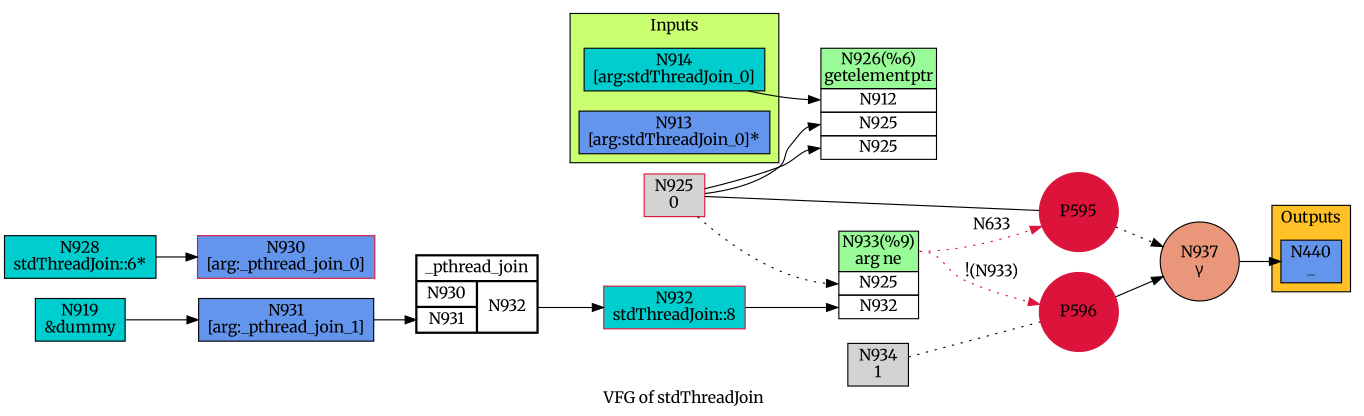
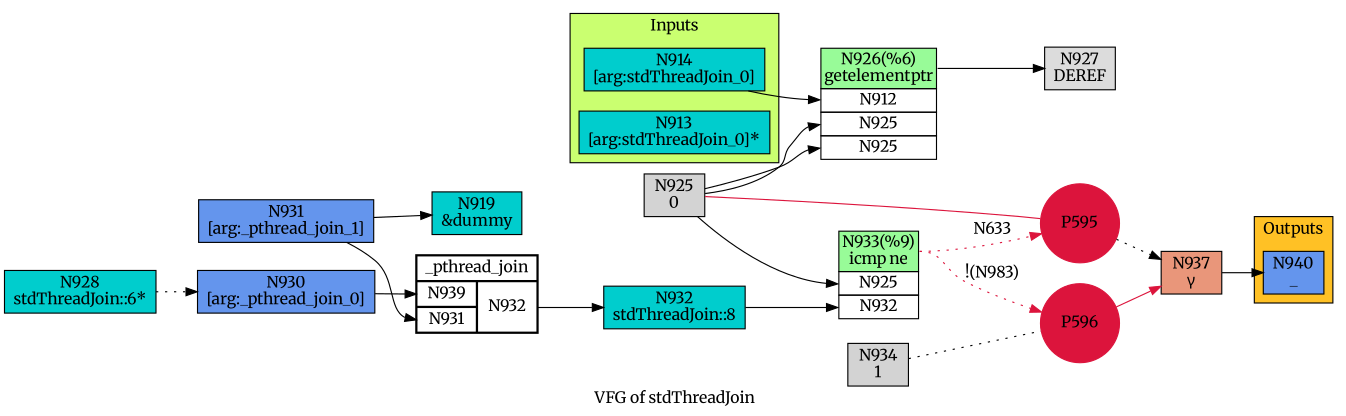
node "N927 DEREF": added
node "N913 [arg:stdThreadJoin_0]*": fillcolor cornflowerblue -> cyan3
node "N925 0": color crimson -> black
edge "N925 0" -- "P595": color black -> crimson
edge "N928 stdThreadJoin::6*" -> "N930 [arg:_pthread_join_0]": style solid -> dotted
node "N930 [arg:_pthread_join_0]": color crimson -> black
node "N933(%9)": text "arg ne" -> "icmp ne"
edge "N925 0" -> "N933(%9)": style dotted -> solid
node "N937 γ": shape circle -> box
node "N440 _": label "N440 _" -> "N940 _"
edge "N933(%9)" -> "P596": label "!(N933)" -> "!(N983)"
edge "P596" -> "N937 γ": color black -> crimson
node "_pthread_join": text "N930" -> "N939"
edge "N930 [arg:_pthread_join_0]" -> "_pthread_join": added
node "N932 stdThreadJoin::8": color crimson -> black
edge "N919 &dummy" -> "N931 [arg:_pthread_join_1]": reversed
